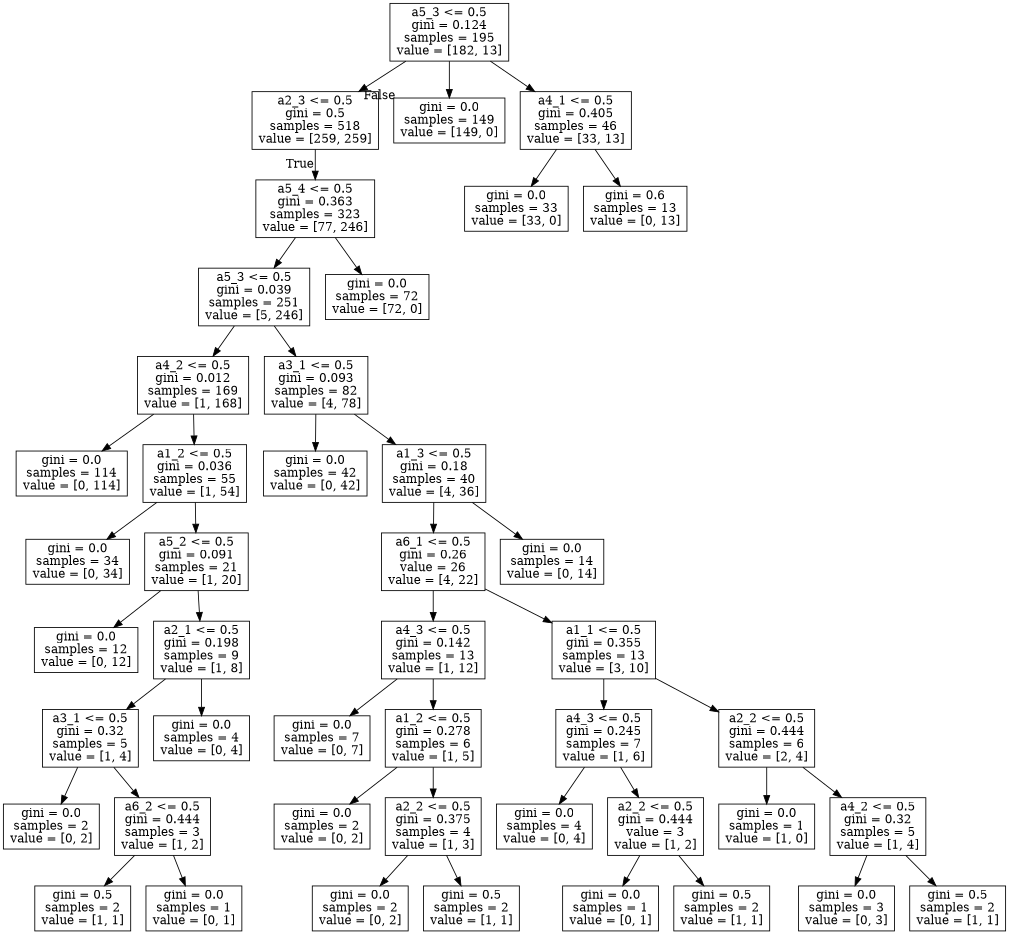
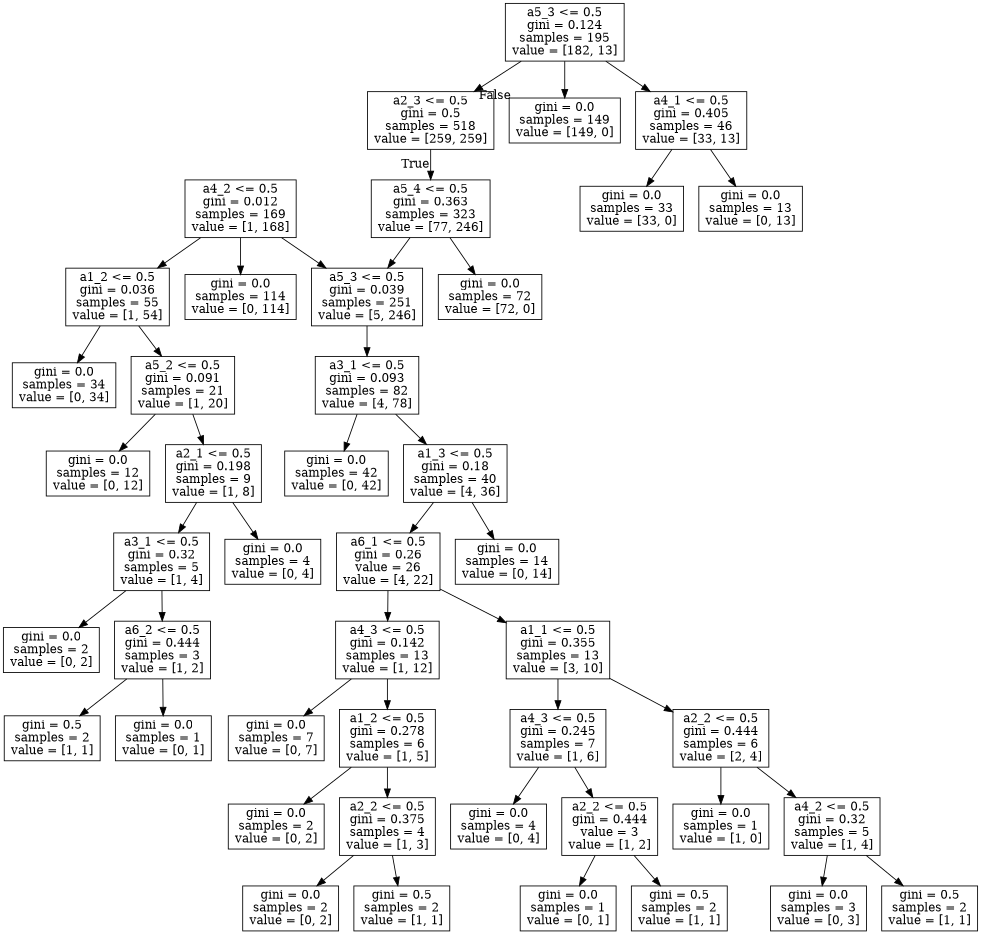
node "gini = 0.6 samples = 13 value = [0, 13]": label "gini = 0.6 samples = 13 value = [0, 13]" -> "gini = 0.0 samples = 13 value = [0, 13]"
edge "a5_3 <= 0.5 gini = 0.039 samples = 251 value = [5, 246]" -> "a4_2 <= 0.5 gini = 0.012 samples = 169 value = [1, 168]": reversed
